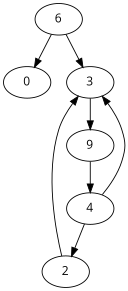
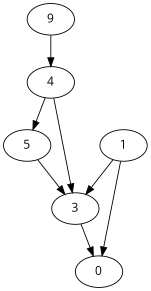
node "6": label "6" -> "1"
edge "3" -> "9": now "3" -> "0"
node "2": label "2" -> "5"
